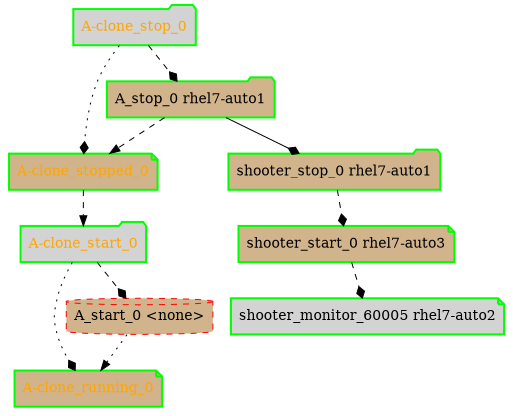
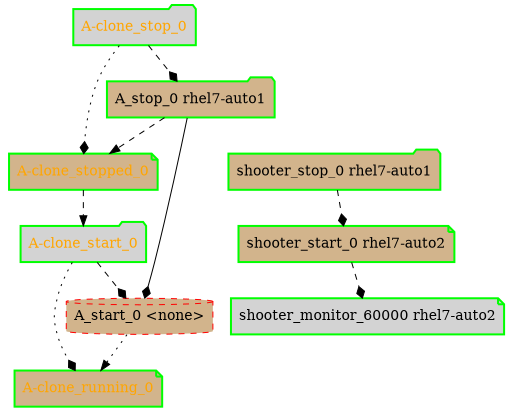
edge "A_stop_0 rhel7-auto1" -> "shooter_stop_0 rhel7-auto1": now "A_stop_0 rhel7-auto1" -> "A_start_0 <none>"
node "shooter_start_0 rhel7-auto3": label "shooter_start_0 rhel7-auto3" -> "shooter_start_0 rhel7-auto2"
node "shooter_monitor_60005 rhel7-auto2": label "shooter_monitor_60005 rhel7-auto2" -> "shooter_monitor_60000 rhel7-auto2"
